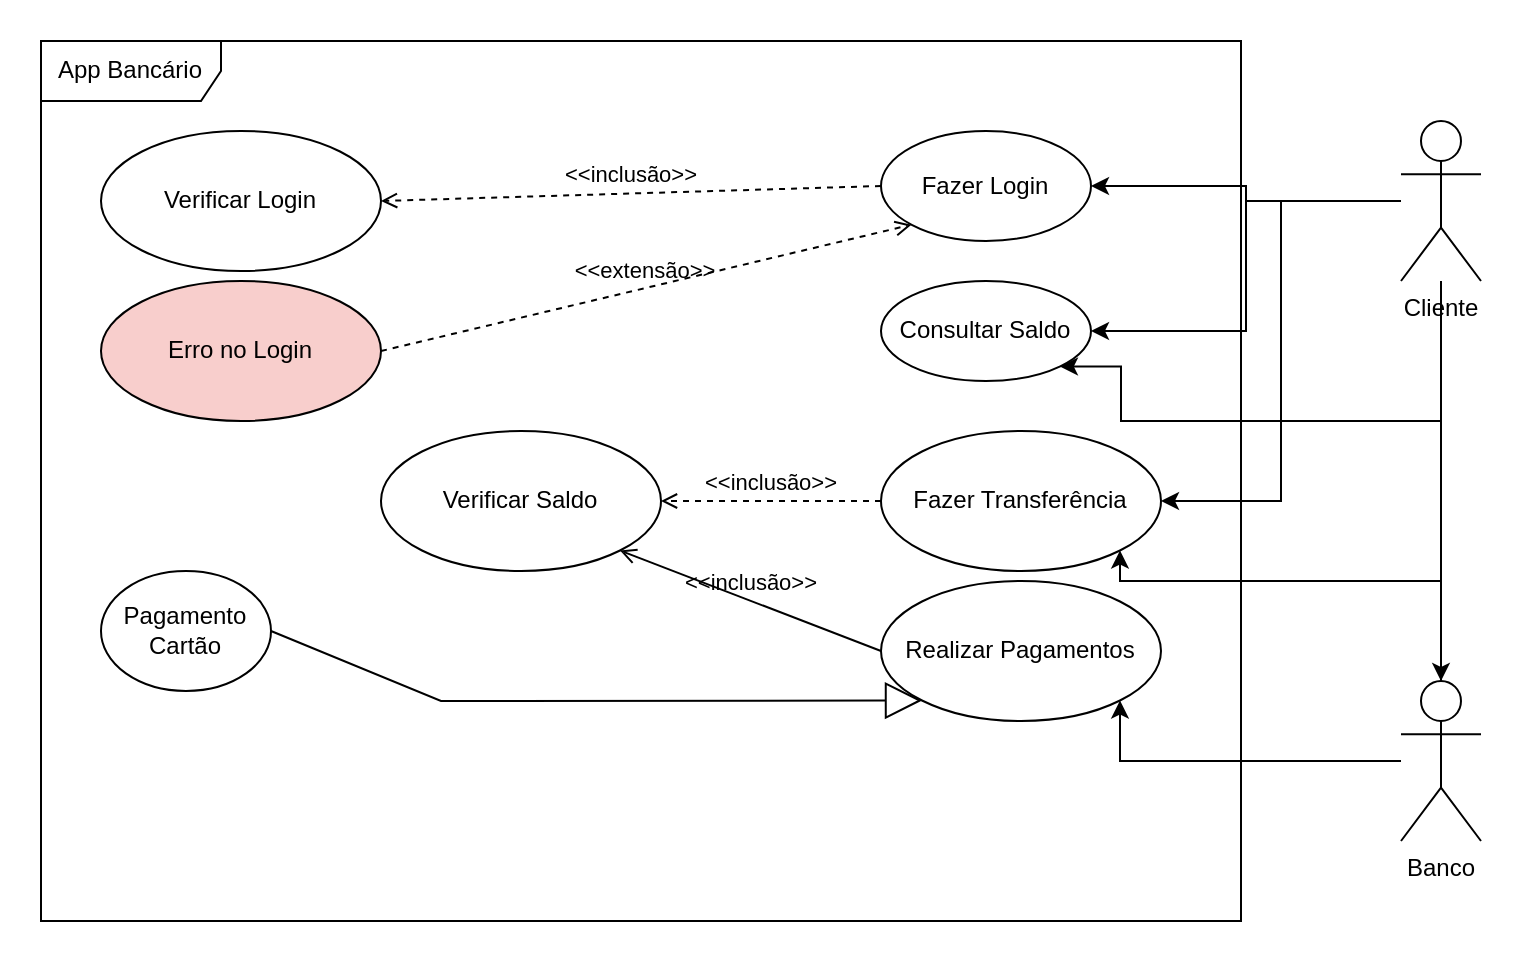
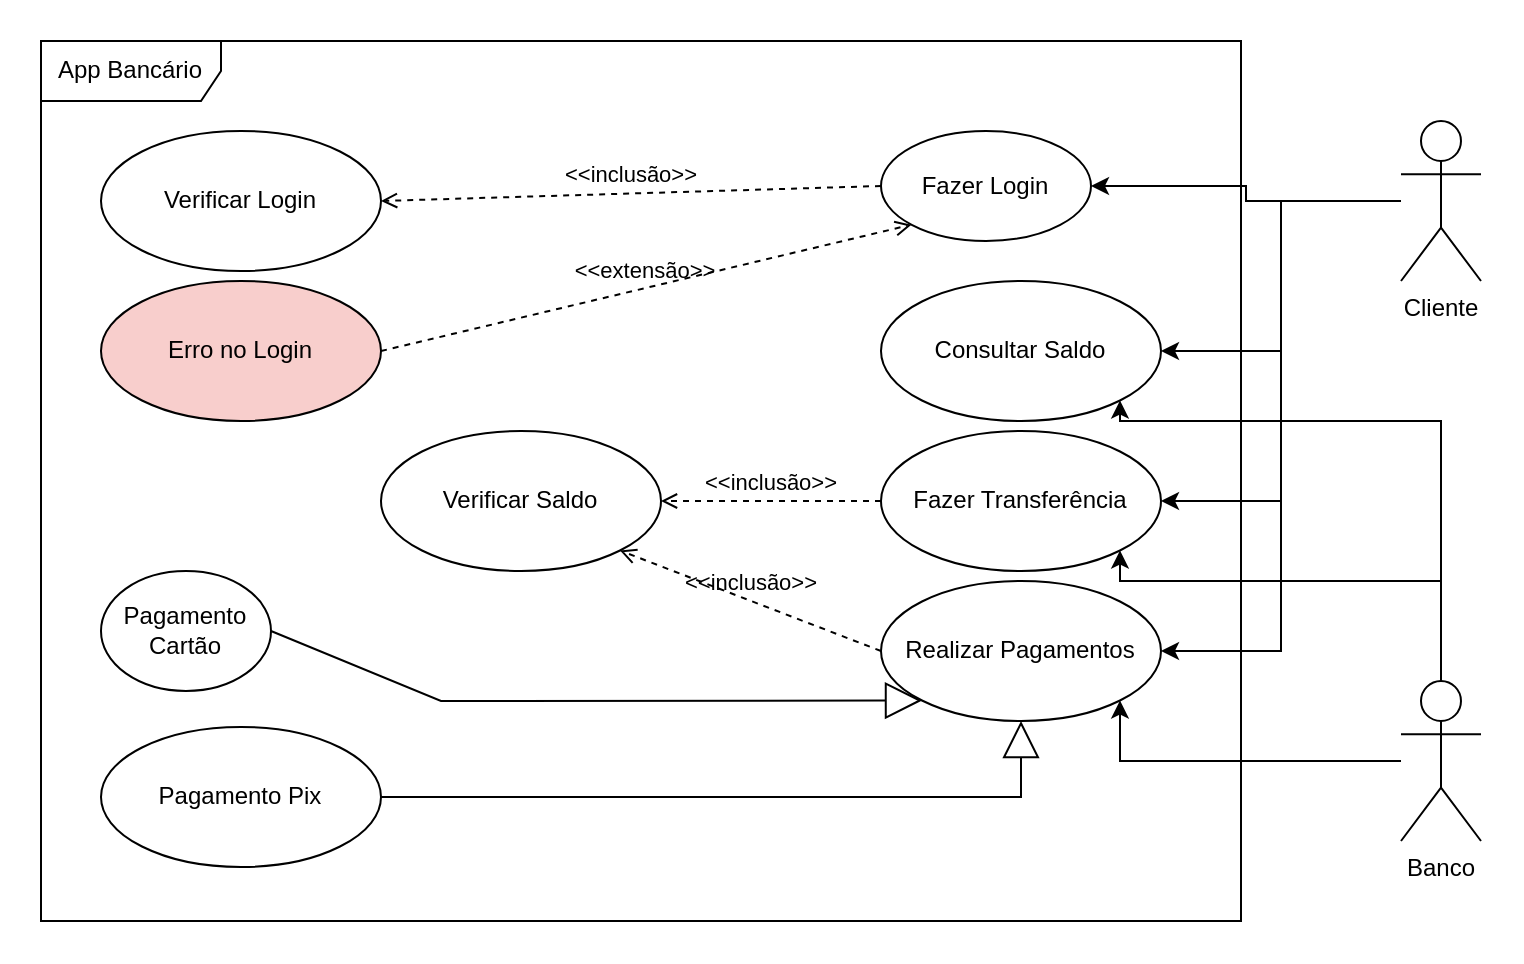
node "Consultar Saldo": size 210x100 -> 280x140
edge "Cliente" -> "Banco": now "Cliente" -> "Realizar Pagamentos"
edge "Realizar Pagamentos" -> "Verificar Saldo": style solid -> dashed
node "Pagamento Pix": added
edge "Pagamento Pix" -> "Realizar Pagamentos": added
